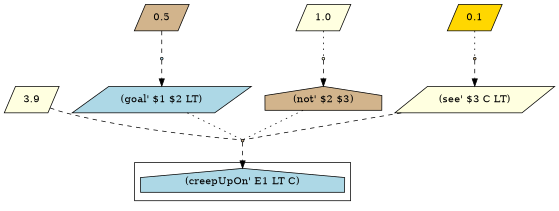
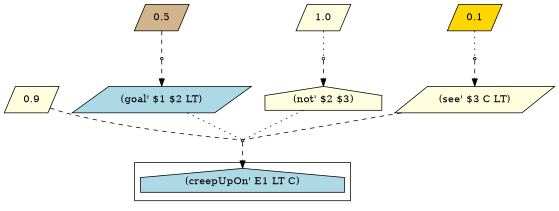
node "3.9": label "3.9" -> "0.9"
node "(not' $2 $3)": fillcolor tan -> lightyellow
